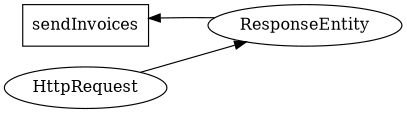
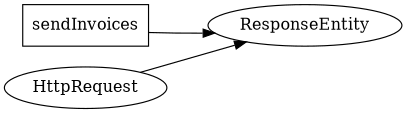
edge "ResponseEntity" -> "sendInvoices": reversed
